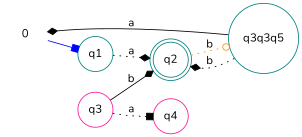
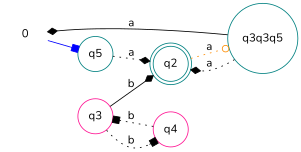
edge "q2" -> "q3q3q5": label "b" -> "a"
node "q1": label "q1" -> "q5"
edge "q3q3q5" -> "q2": label "b" -> "a"
edge "q3" -> "q4": label "a" -> "b"
edge "q4" -> "q3": added, label "b"
